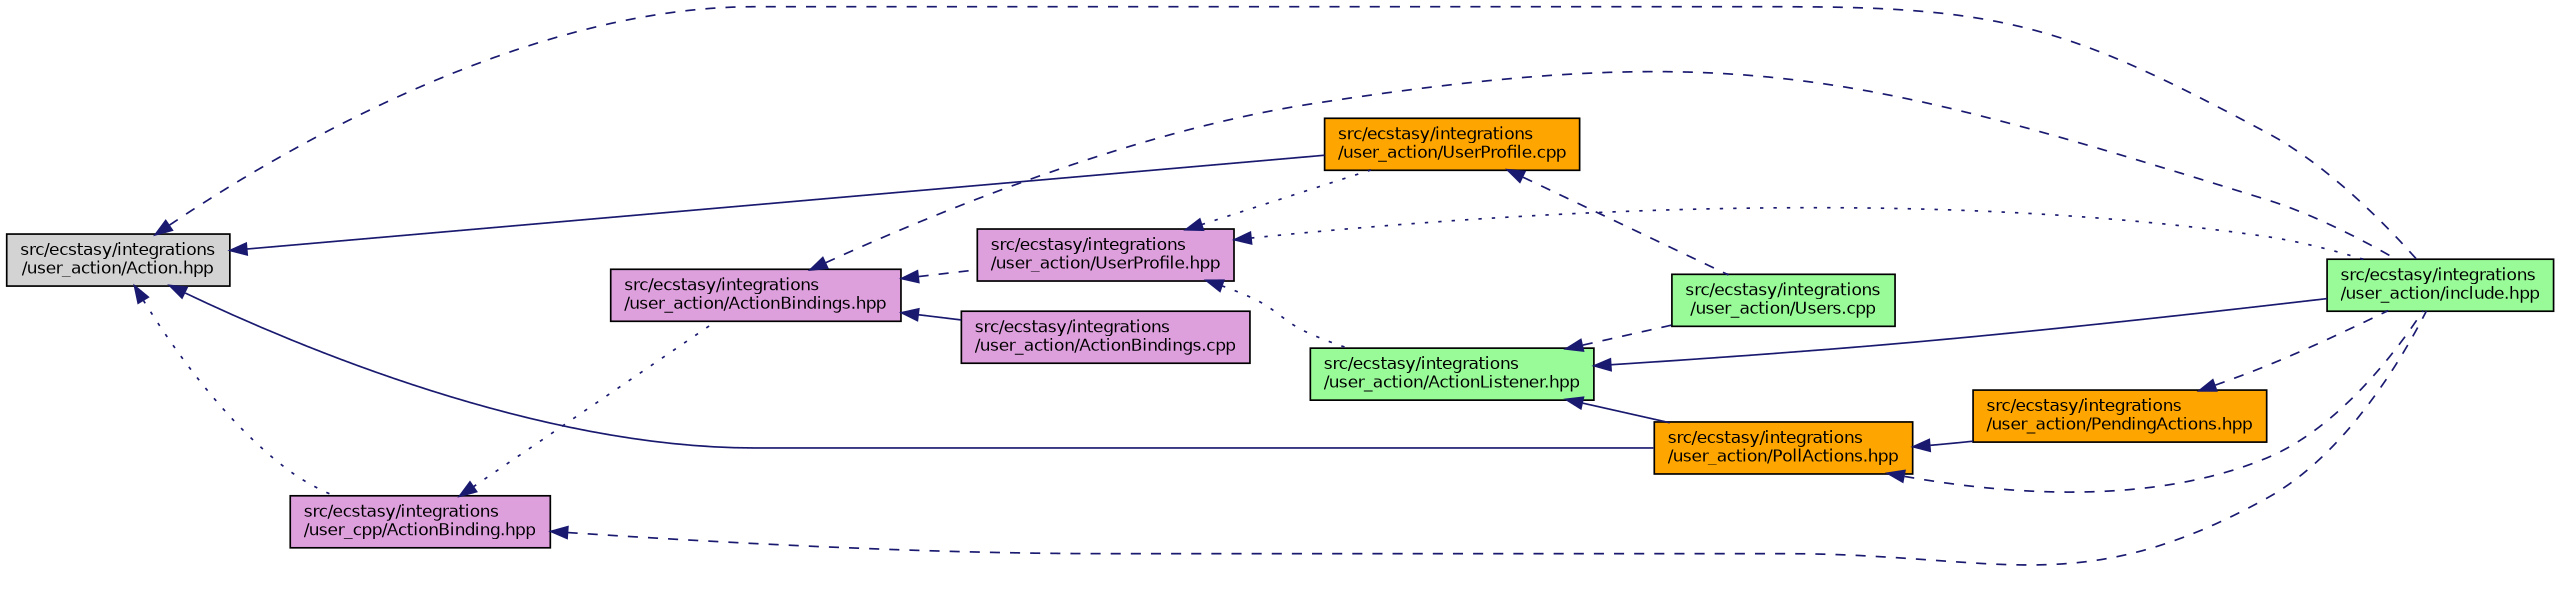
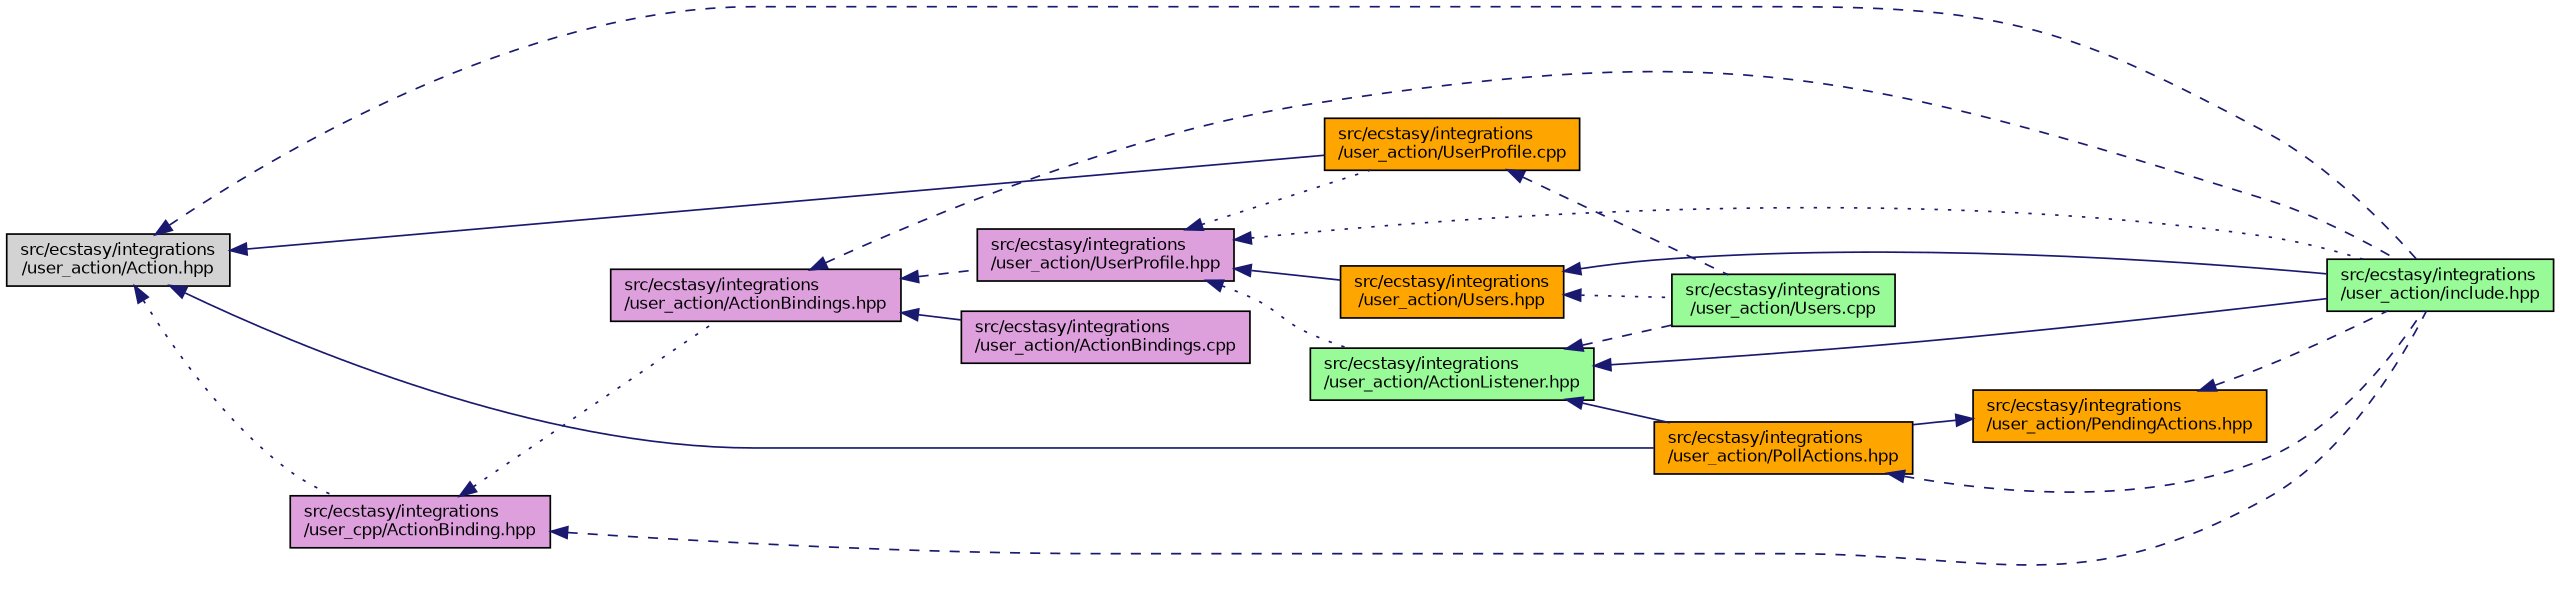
node "src/ecstasy/integrations /user_action/Users.hpp": added
edge "src/ecstasy/integrations /user_action/PendingActions.hpp" -> "src/ecstasy/integrations /user_action/PollActions.hpp": reversed
